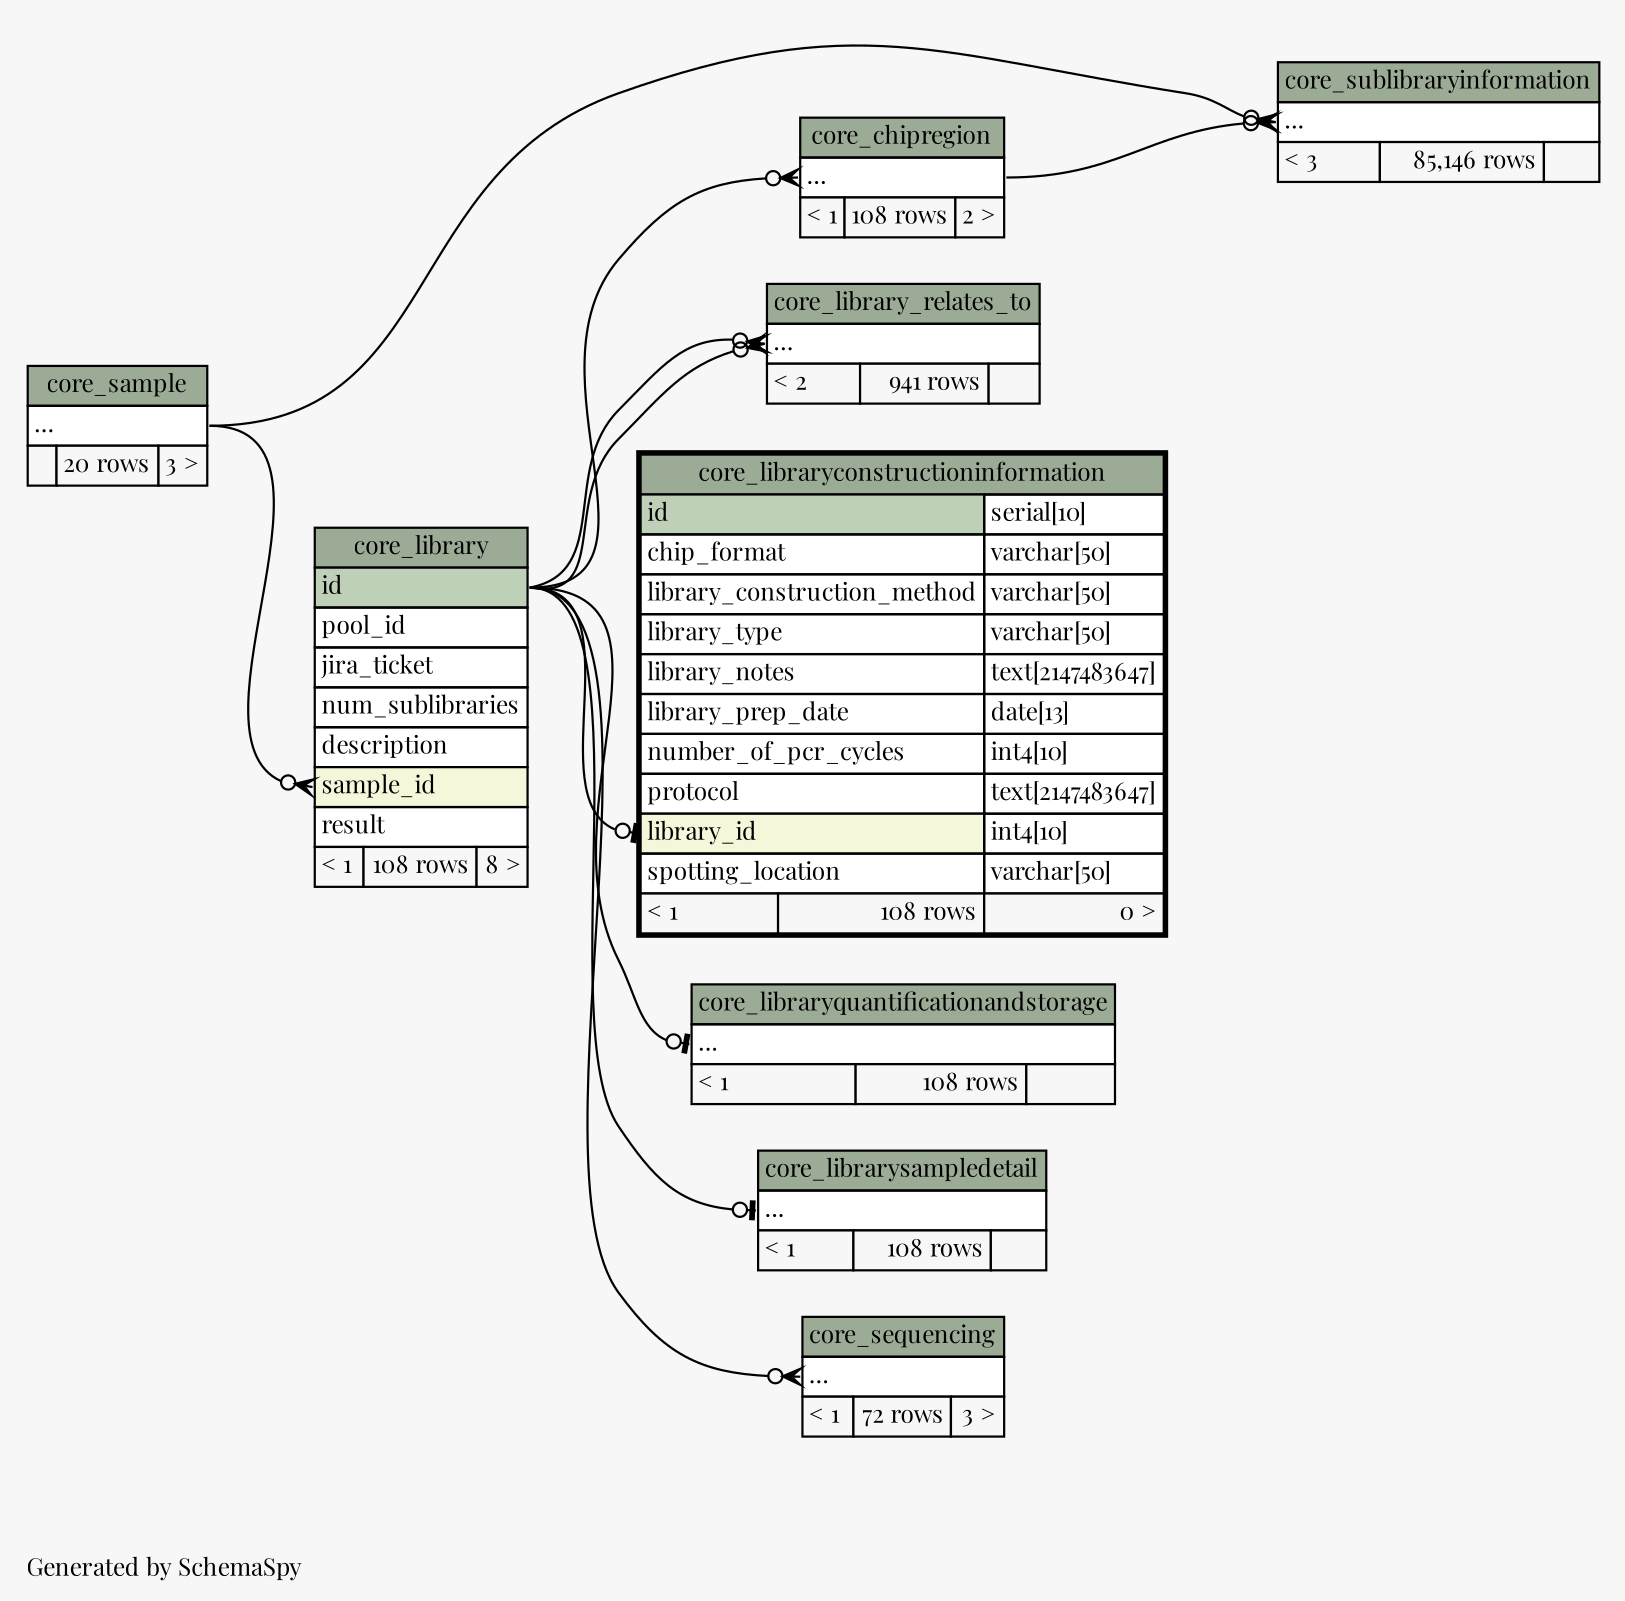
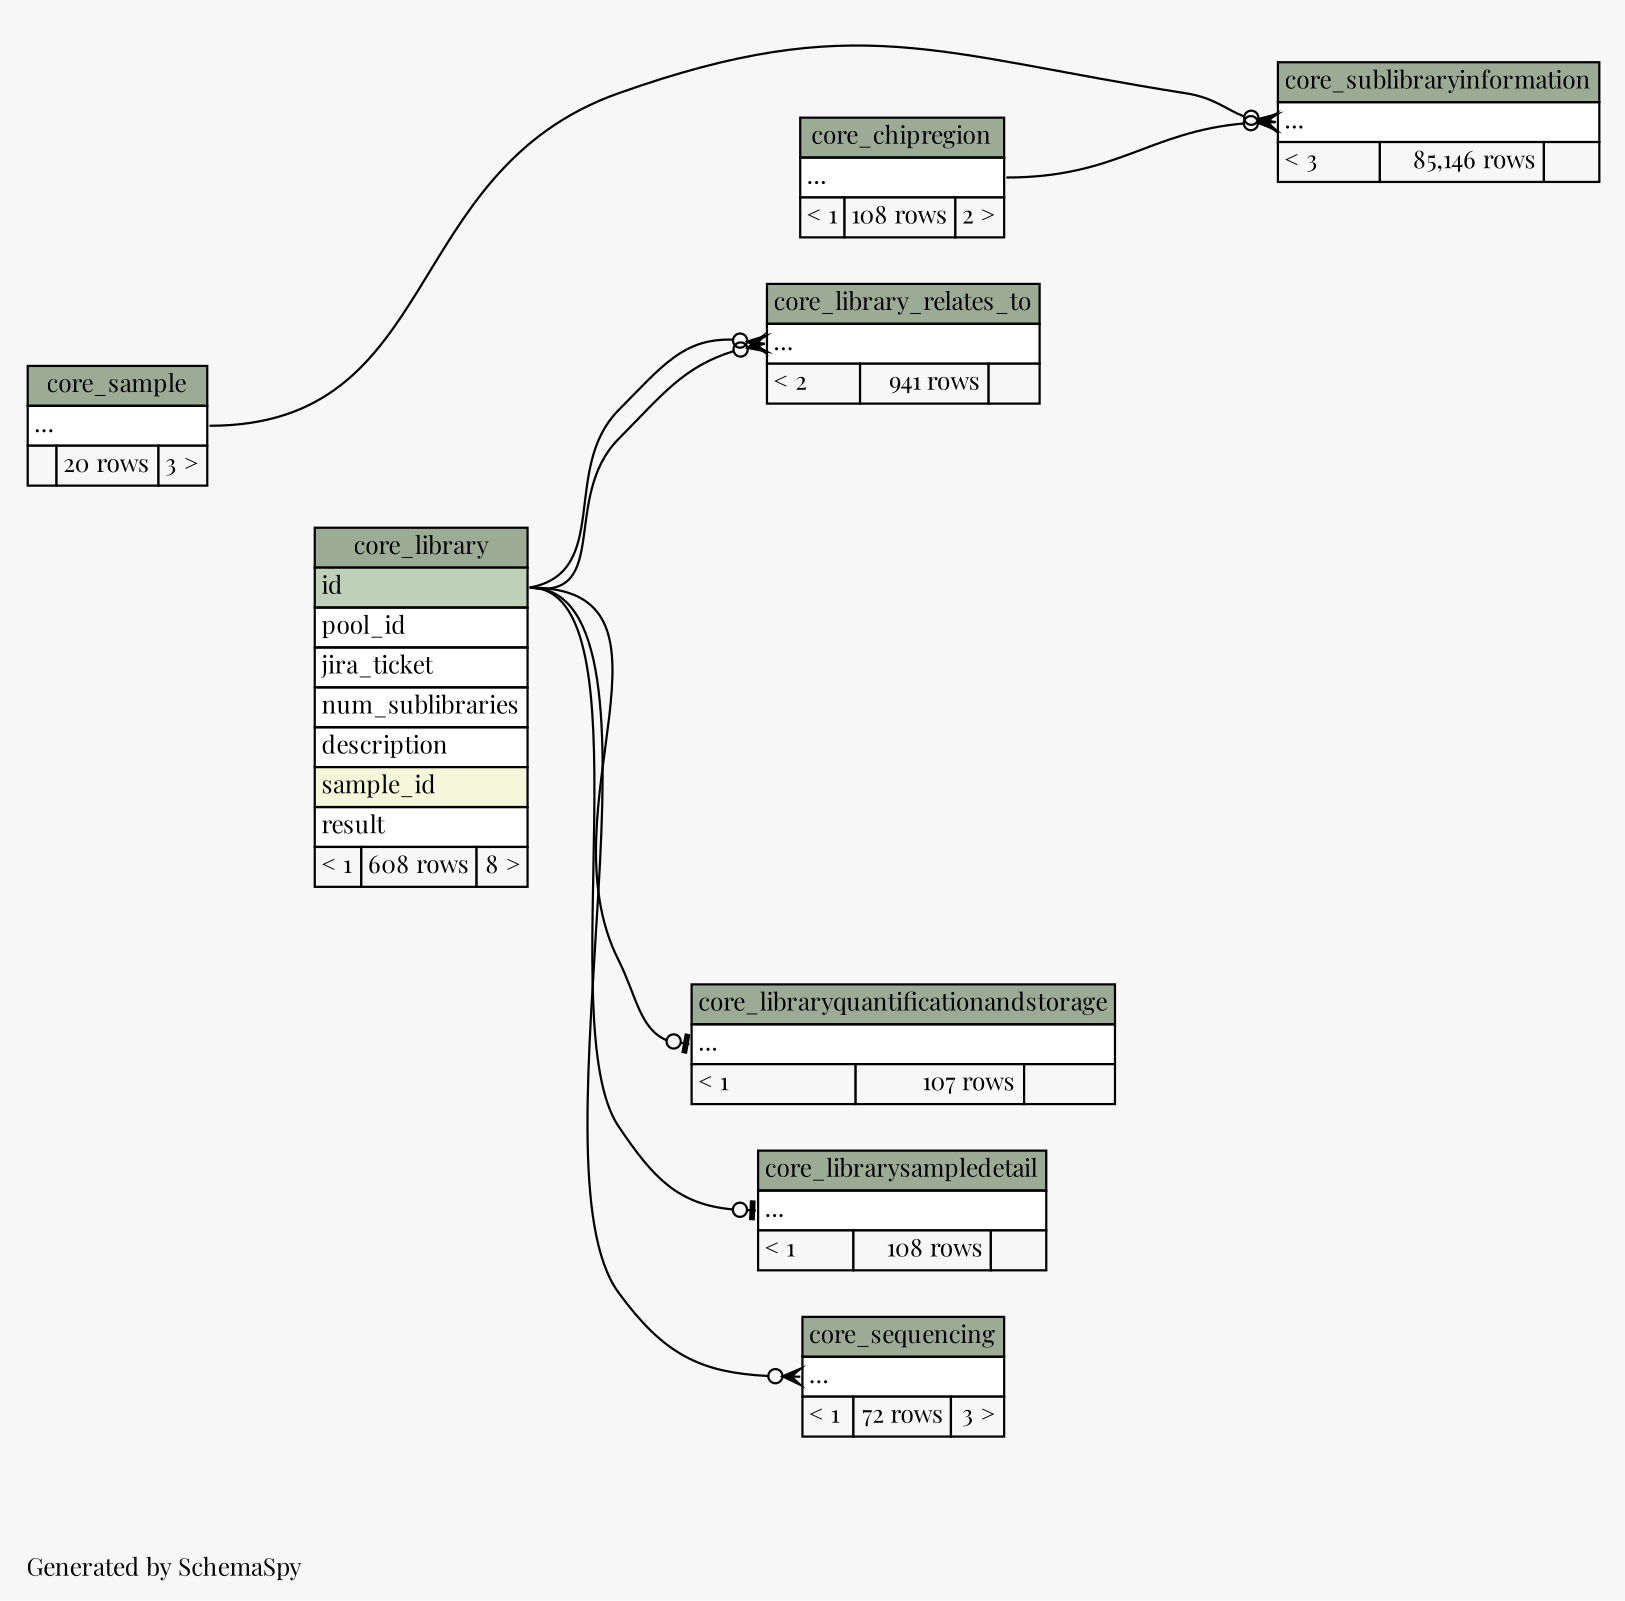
edge "core_library" -> "core_chipregion": removed
edge "core_sample" -> "core_library": removed
node "core_libraryconstructioninformation": removed
node "core_library": text "108 rows" -> "608 rows"
node "core_libraryquantificationandstorage": text "108 rows" -> "107 rows"
